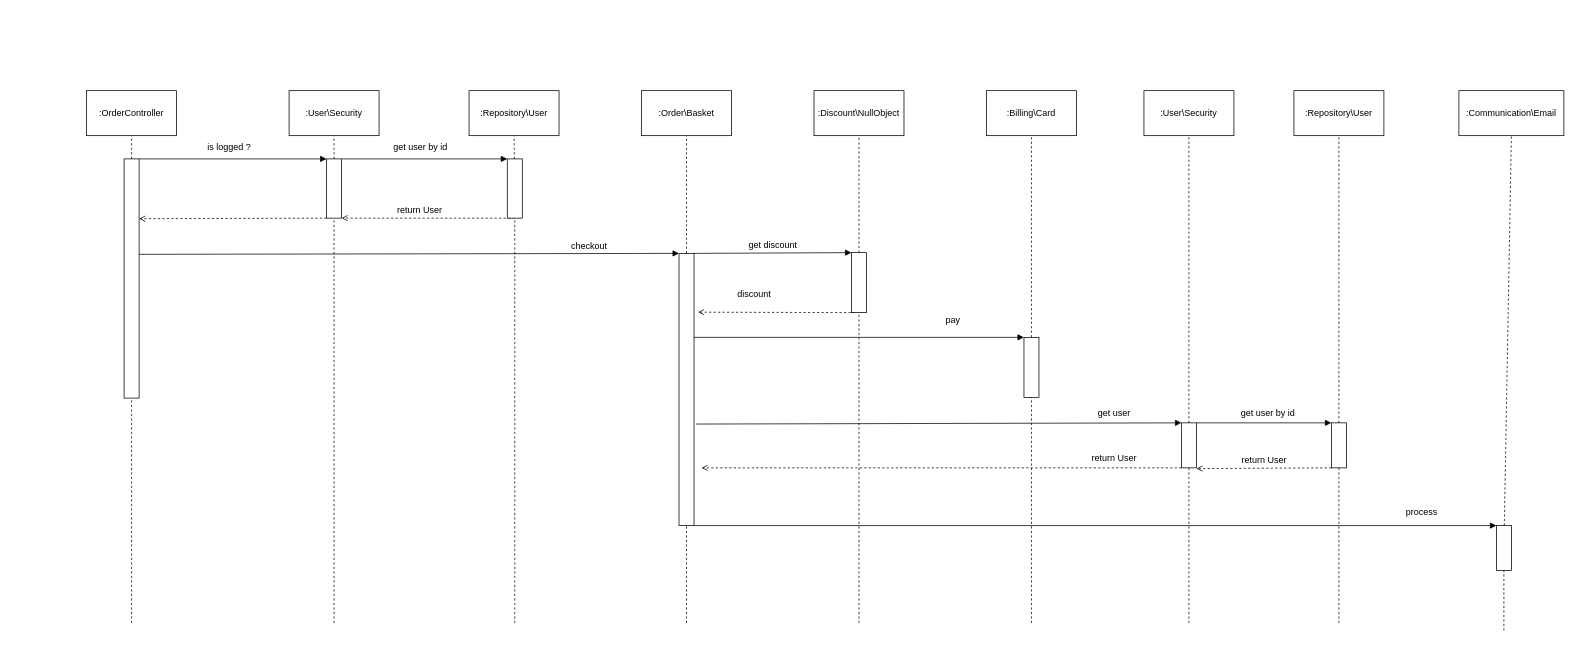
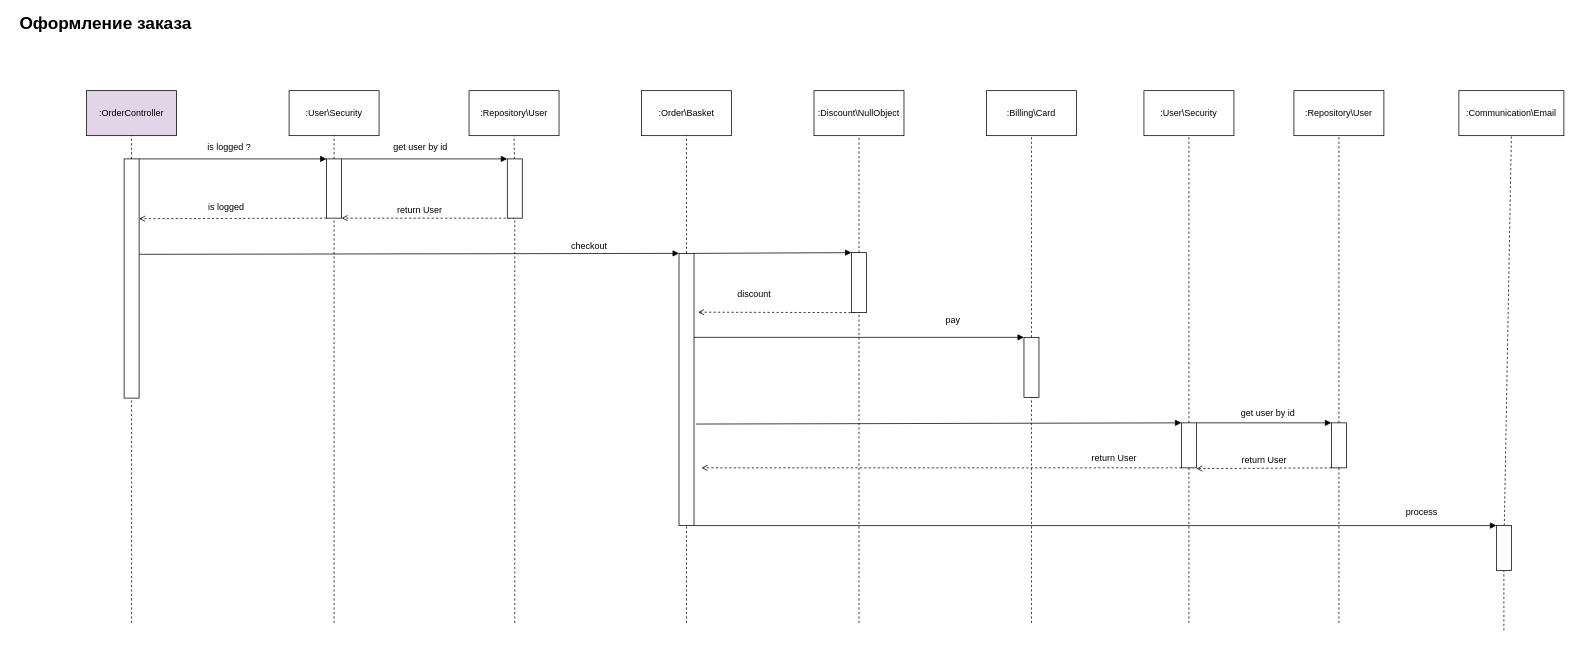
node "Оформление заказа": added
node ":OrderController": fillcolor #ffffff -> #e1d5e7
node "is logged": added
node "get discount": removed
node "get user": removed
